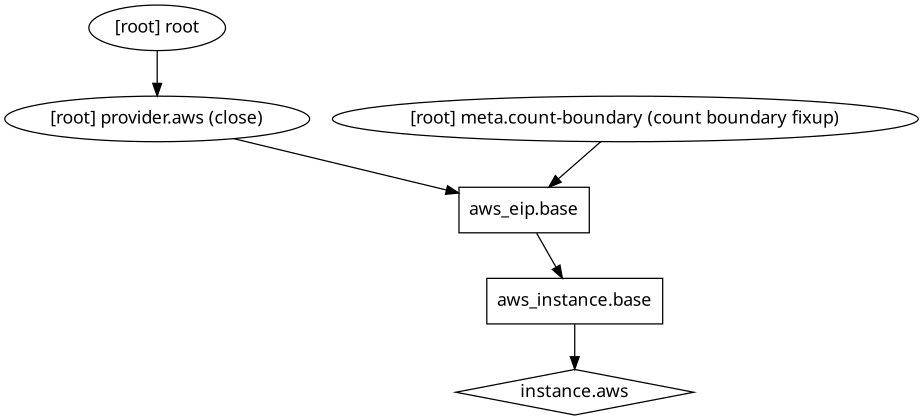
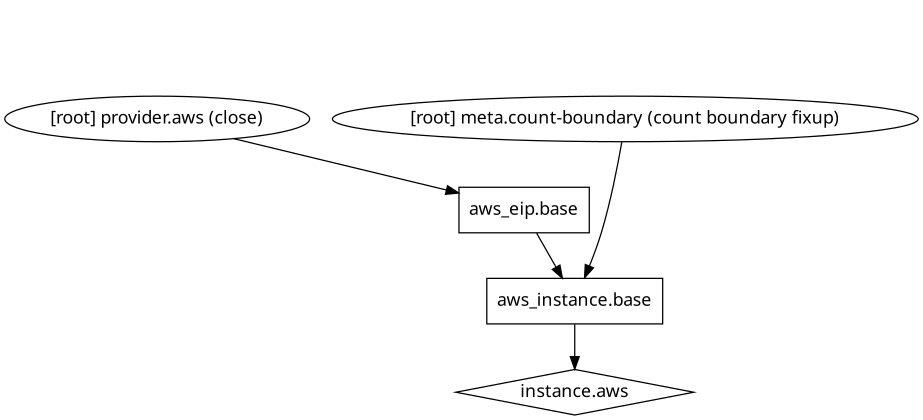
node "[root] root": removed
edge "[root] meta.count-boundary (count boundary fixup)" -> "aws_eip.base": now "[root] meta.count-boundary (count boundary fixup)" -> "aws_instance.base"
